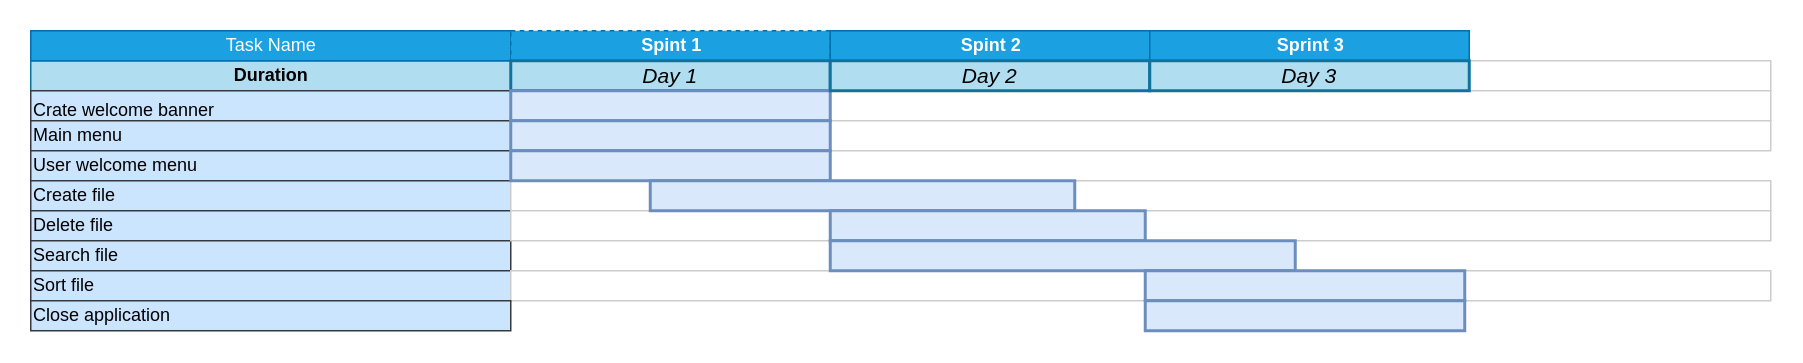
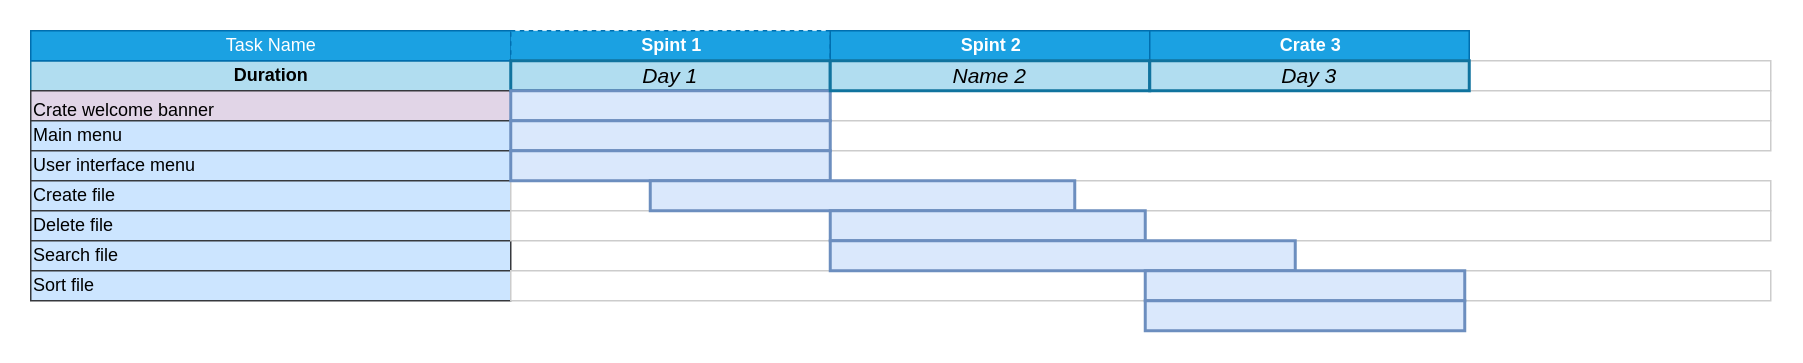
node "Sprint 3": label "Sprint 3" -> "Crate 3"
node "Day 2": label "Day 2" -> "Name 2"
node "Crate welcome banner": fillcolor #cce5ff -> #e1d5e7
node "User welcome menu": label "User welcome menu" -> "User interface menu"
node "Close application": removed
